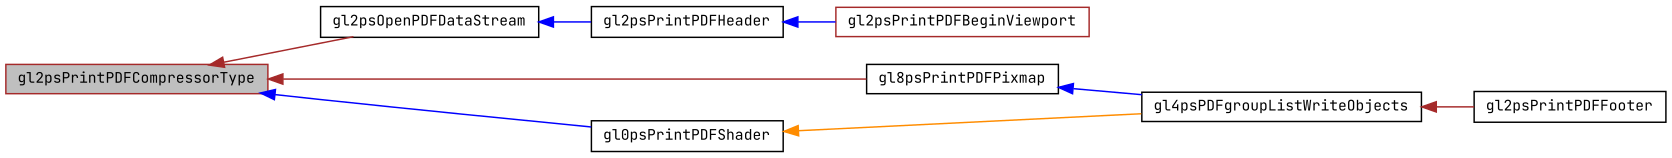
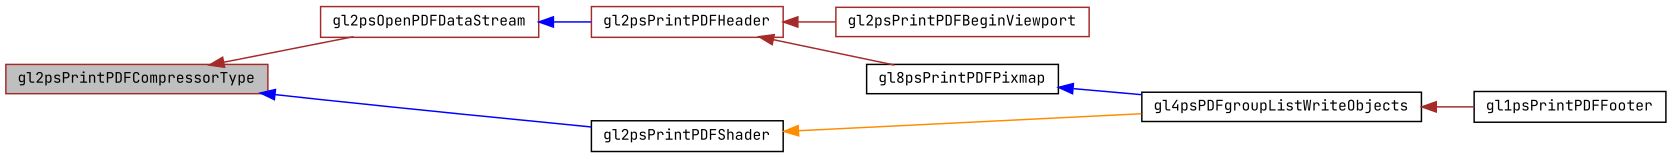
node "gl2psOpenPDFDataStream": color black -> brown
node "gl2psPrintPDFHeader": color black -> brown
edge "gl2psPrintPDFBeginViewport" -> "gl2psPrintPDFHeader": color blue -> brown
edge "gl8psPrintPDFPixmap" -> "gl2psPrintPDFCompressorType": now "gl8psPrintPDFPixmap" -> "gl2psPrintPDFHeader"
node "gl2psPrintPDFFooter": label "gl2psPrintPDFFooter" -> "gl1psPrintPDFFooter"
node "gl0psPrintPDFShader": label "gl0psPrintPDFShader" -> "gl2psPrintPDFShader"
